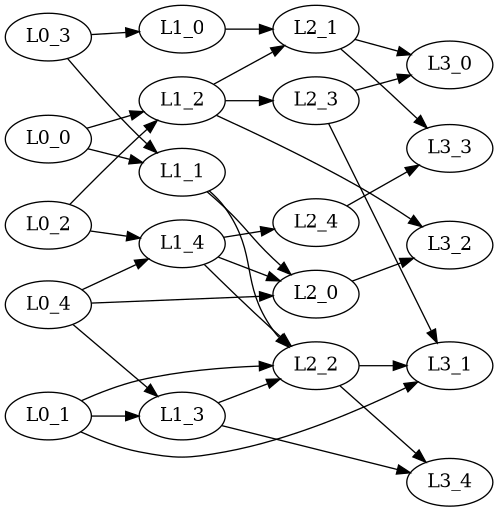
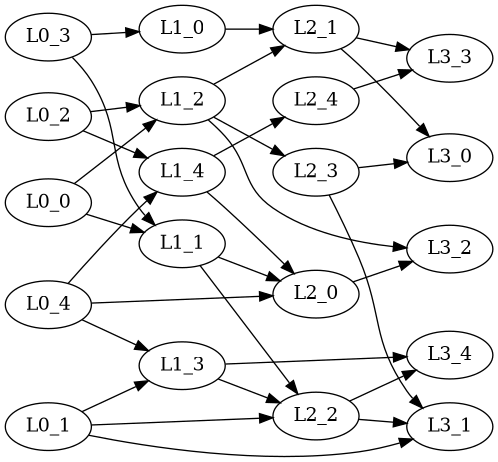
edge "L1_4" -> "L2_2": removed
